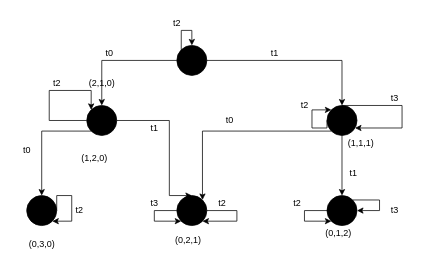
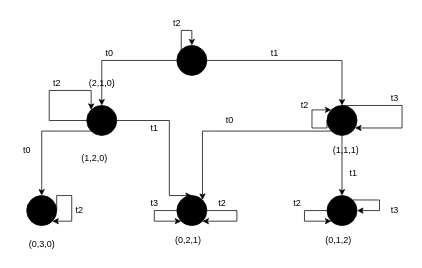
node "(1,1,1)": moved (360, 143) -> (345, 150)
node "(0,1,2)": moved (338, 233) -> (338, 240)
